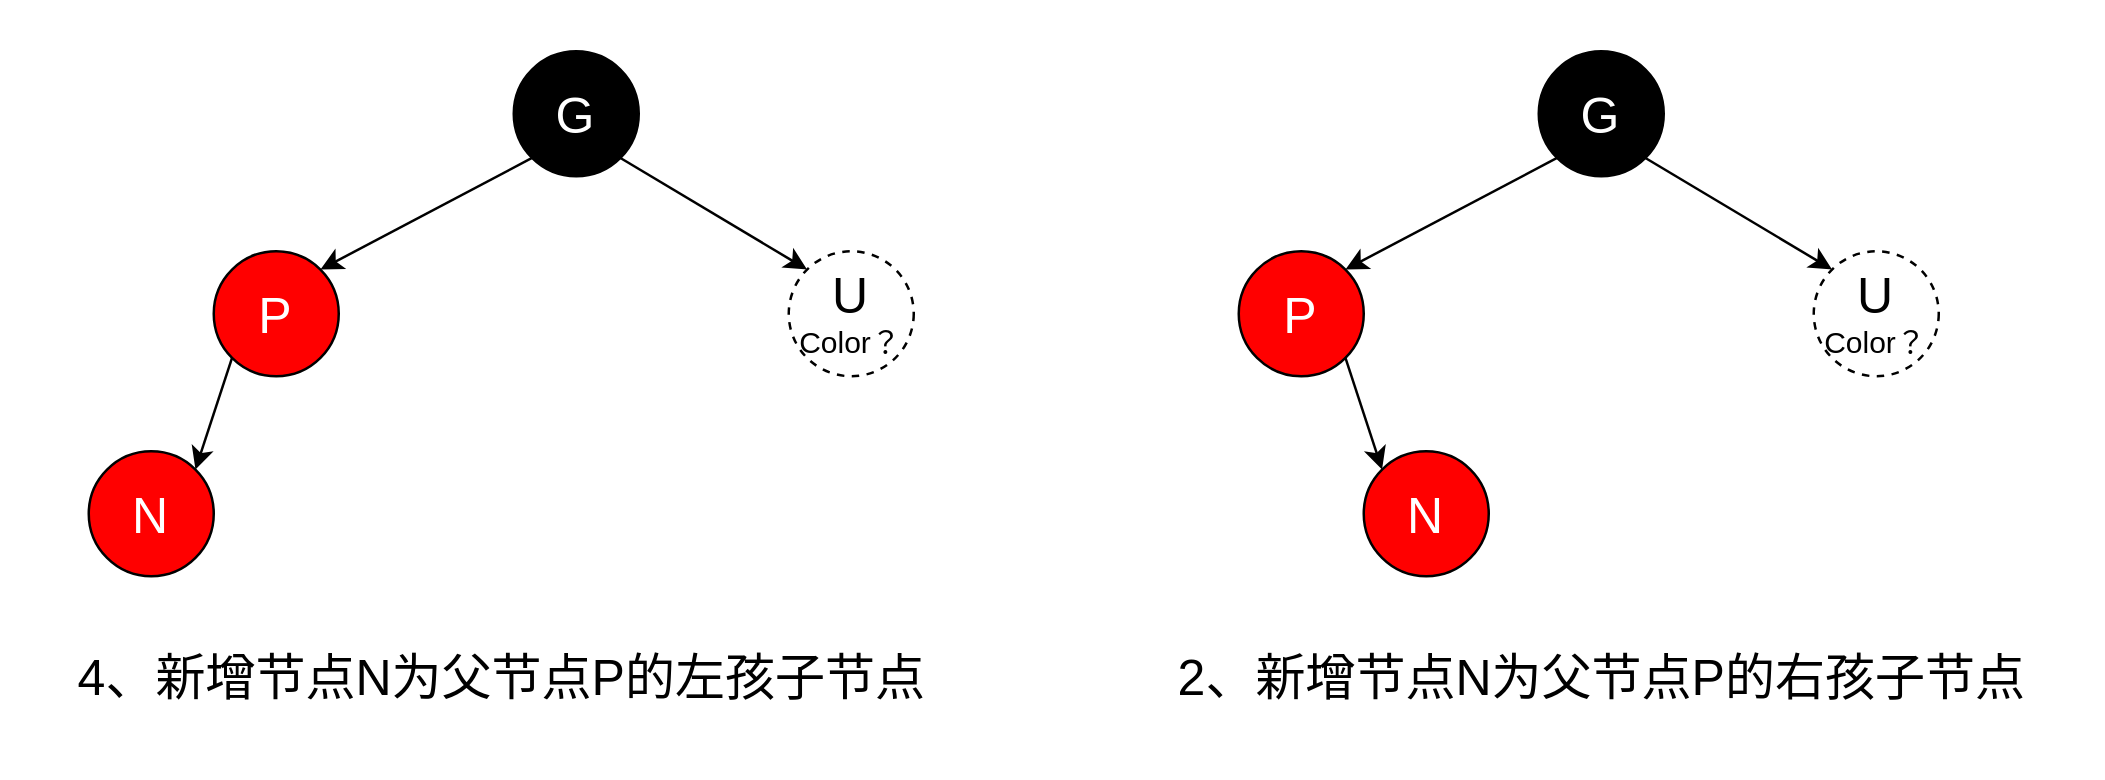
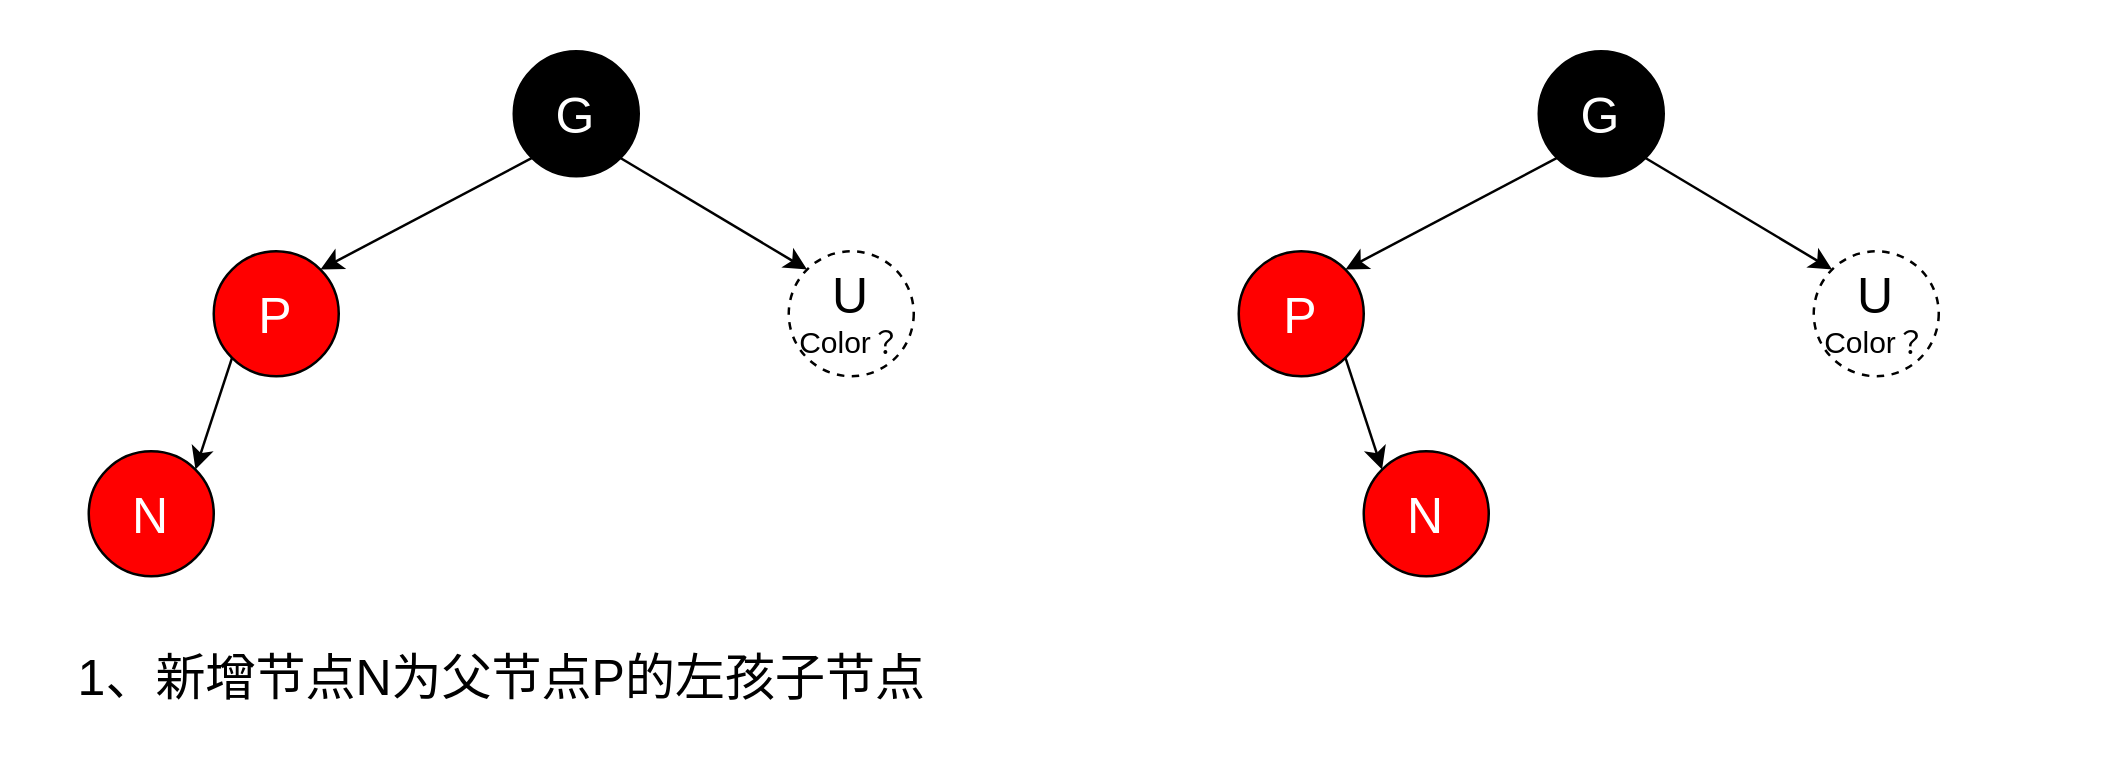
node "4、新增节点N为父节点P的左孩子节点": label "4、新增节点N为父节点P的左孩子节点" -> "1、新增节点N为父节点P的左孩子节点"
node "2、新增节点N为父节点P的右孩子节点": removed
